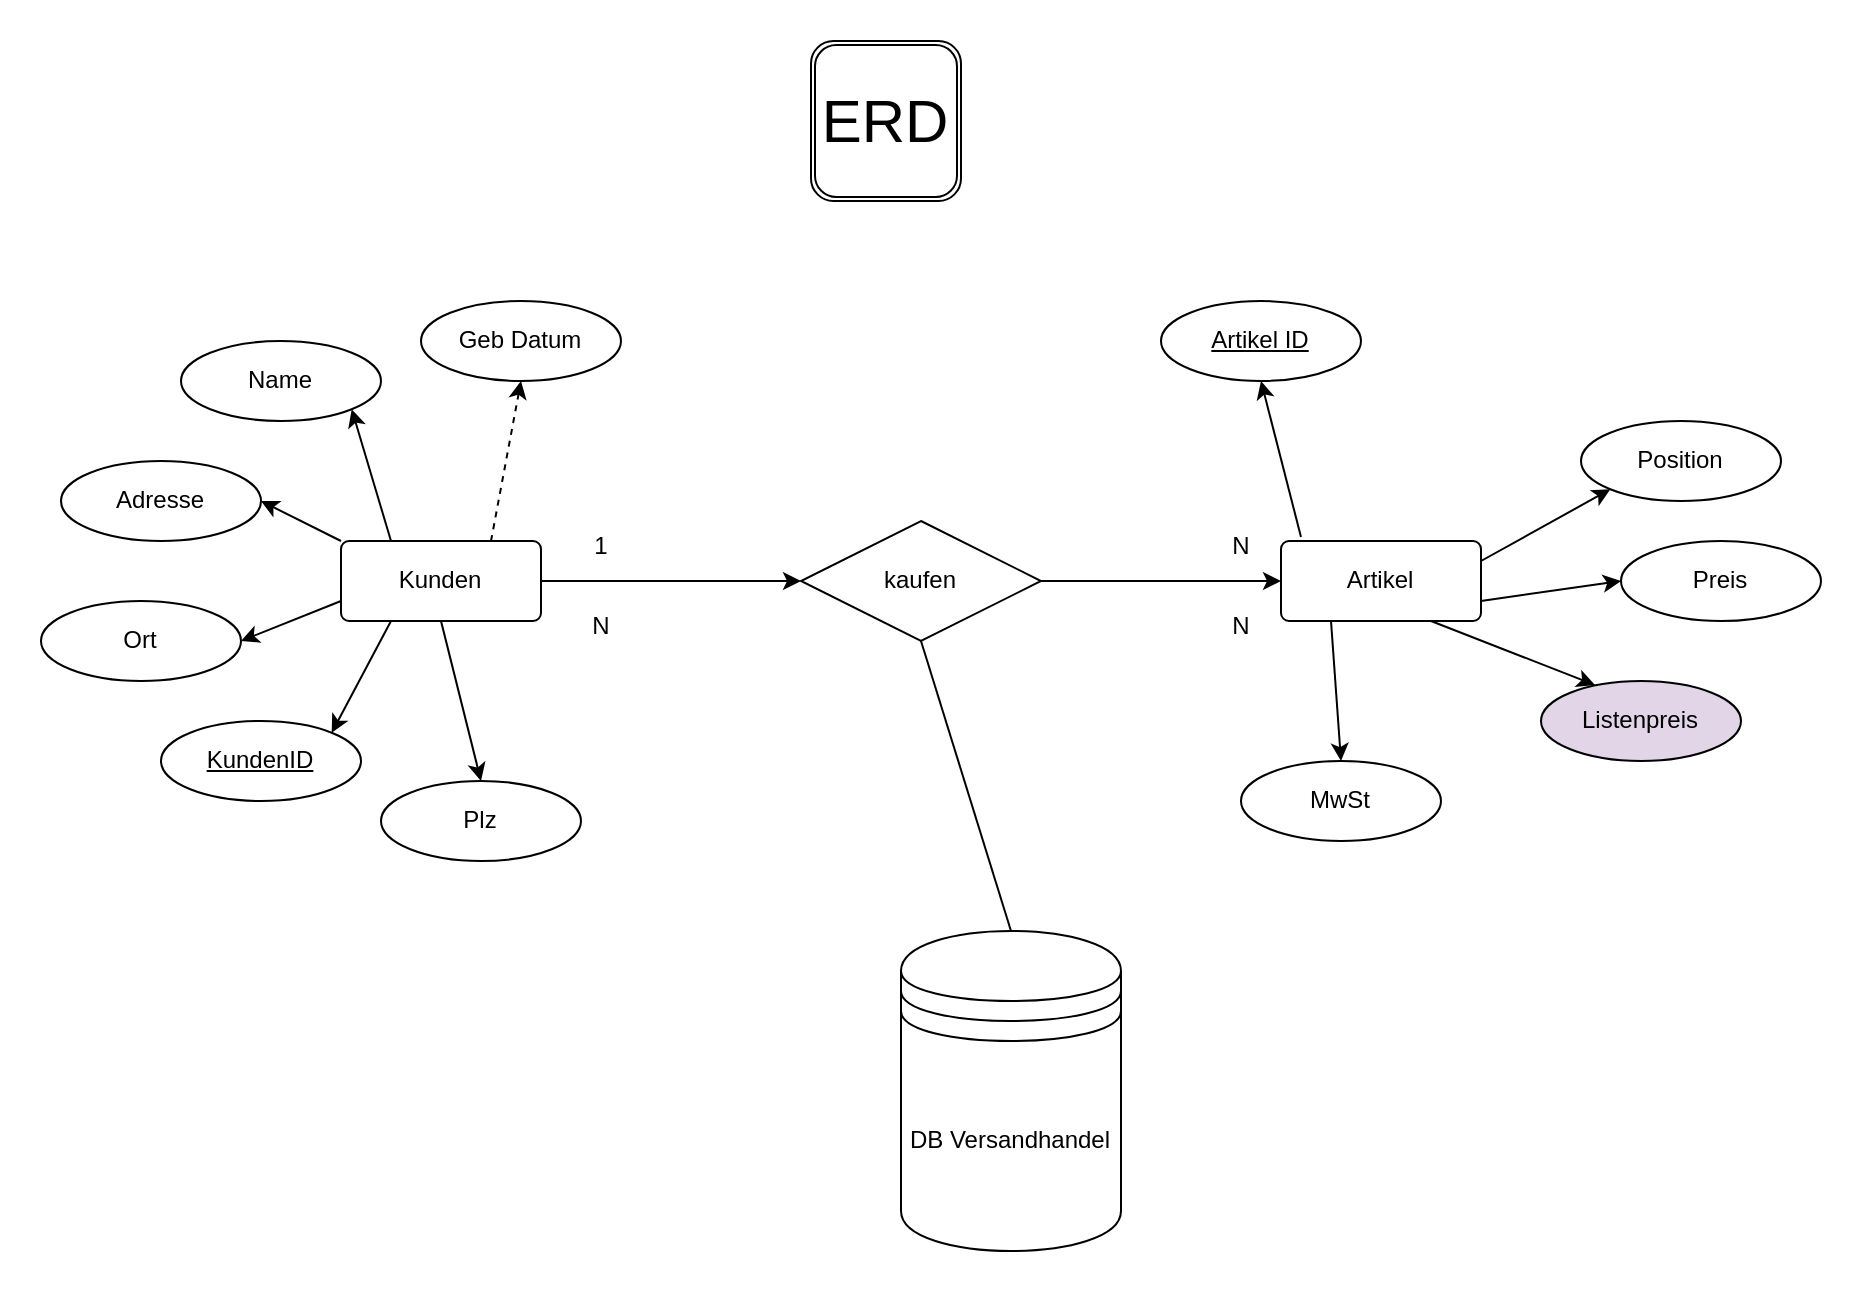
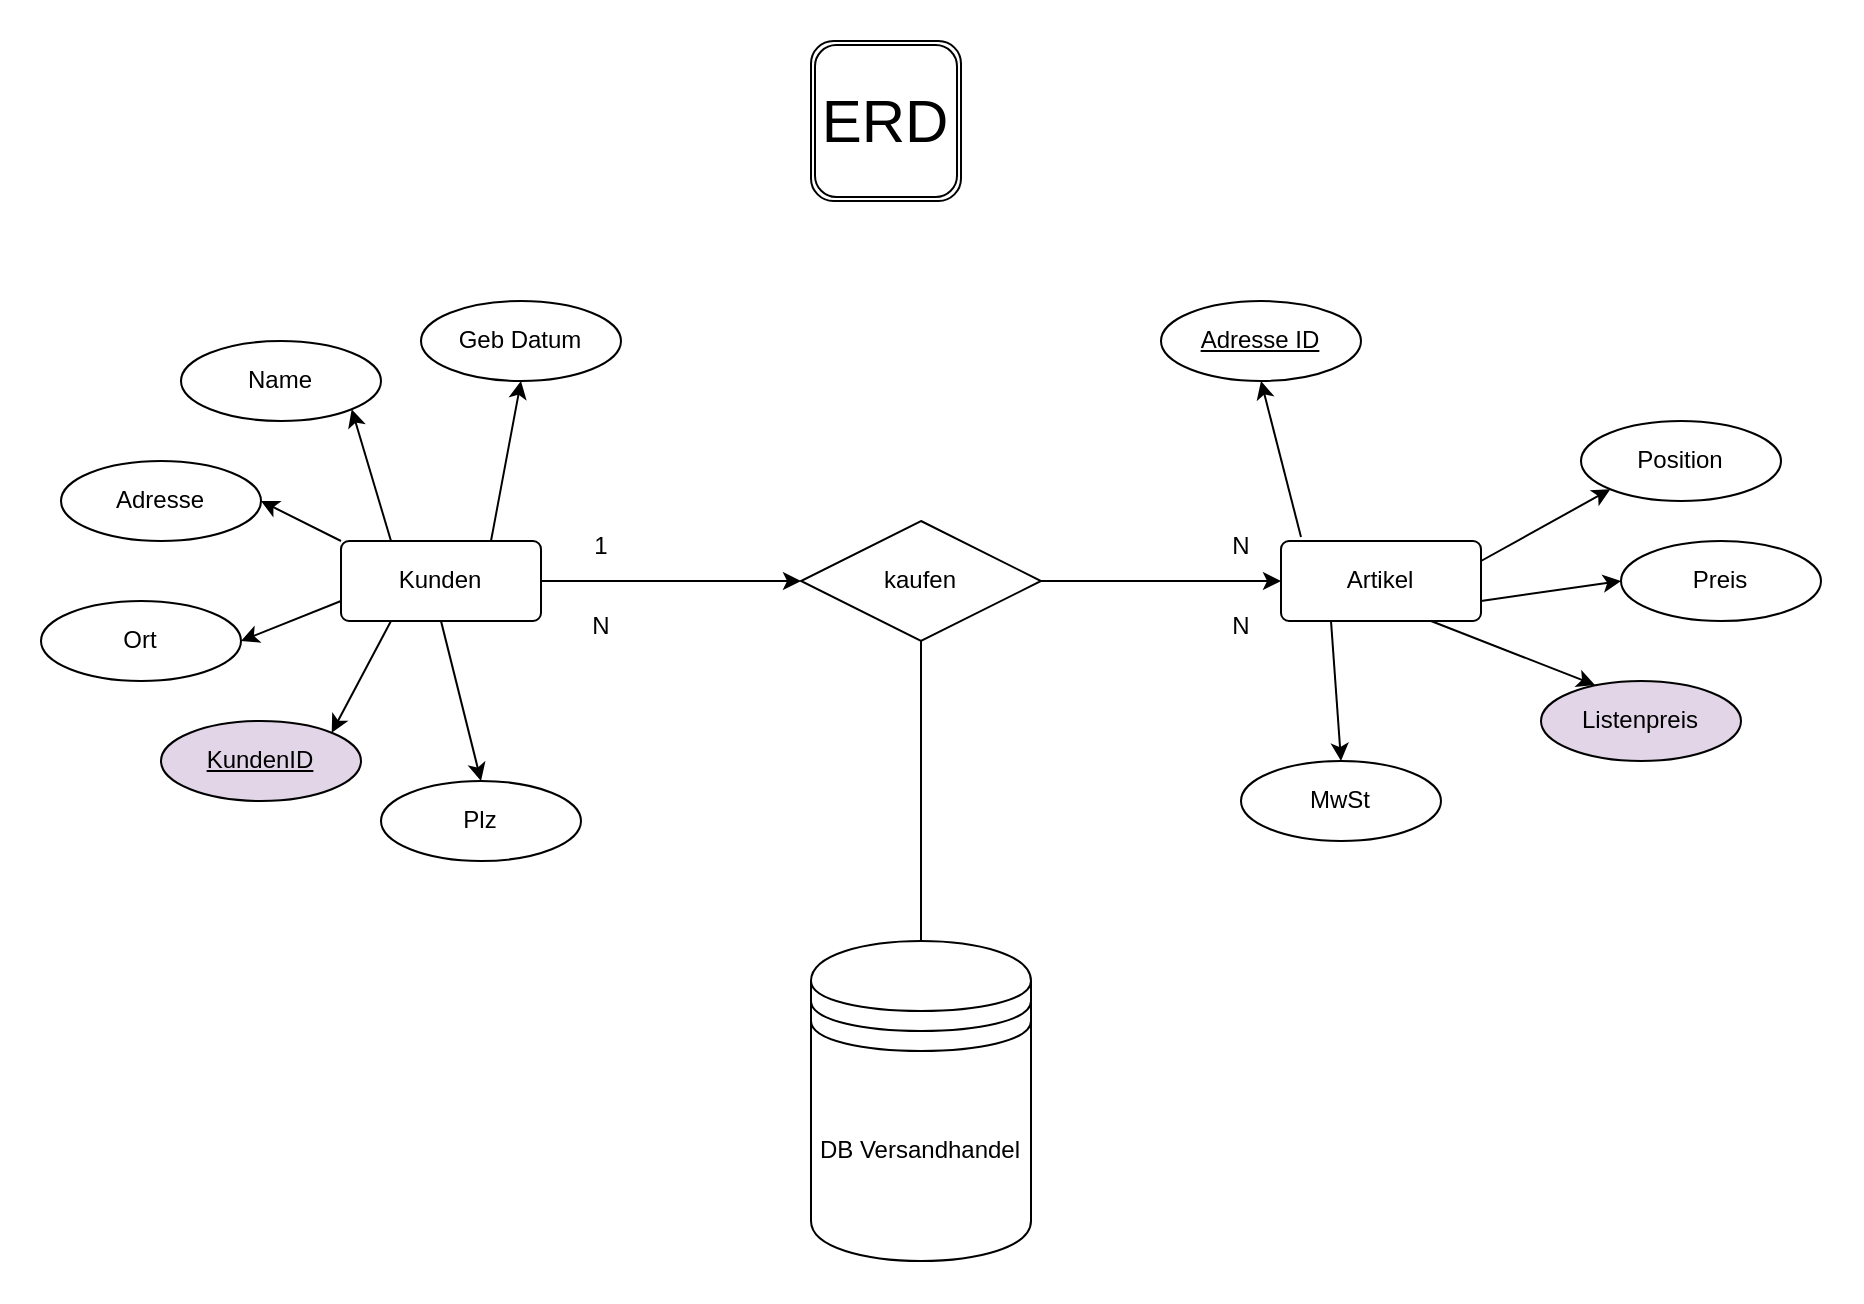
node "Artikel ID": label "Artikel ID" -> "Adresse ID"
edge "Kunden" -> "Geb Datum": style dashed -> solid
node "KundenID": fillcolor #ffffff -> #e1d5e7
node "DB Versandhandel": moved (1011, 1091) -> (921, 1101)
